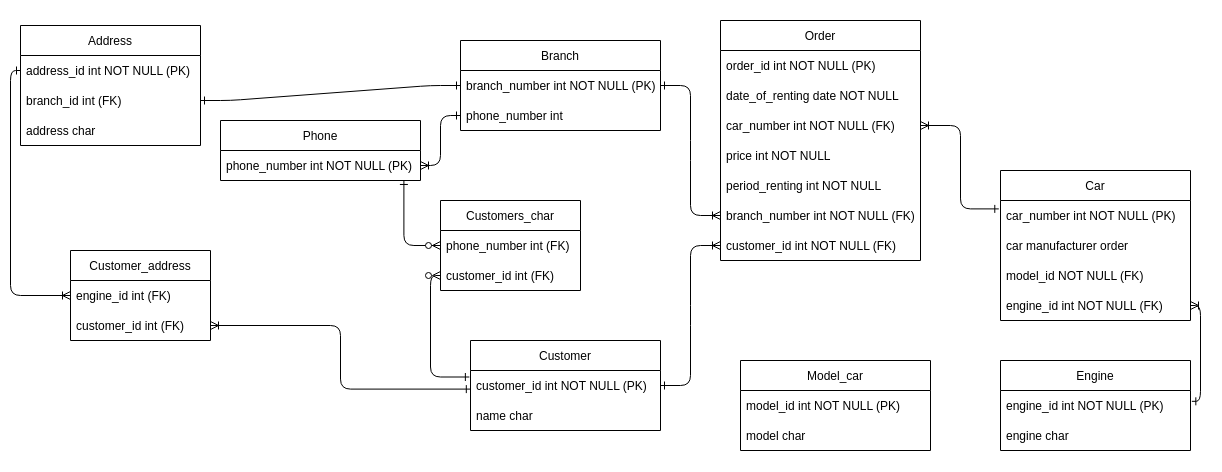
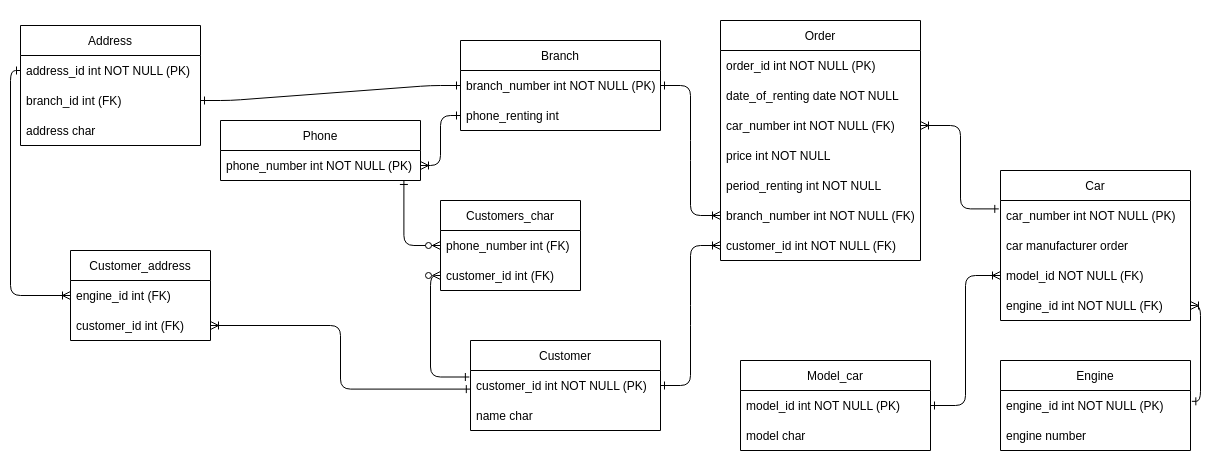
node "phone_number int": label "phone_number int" -> "phone_renting int"
edge "model_id NOT NULL (FK)" -- "model_id int NOT NULL (PK)": added
node "engine char": label "engine char" -> "engine number"
